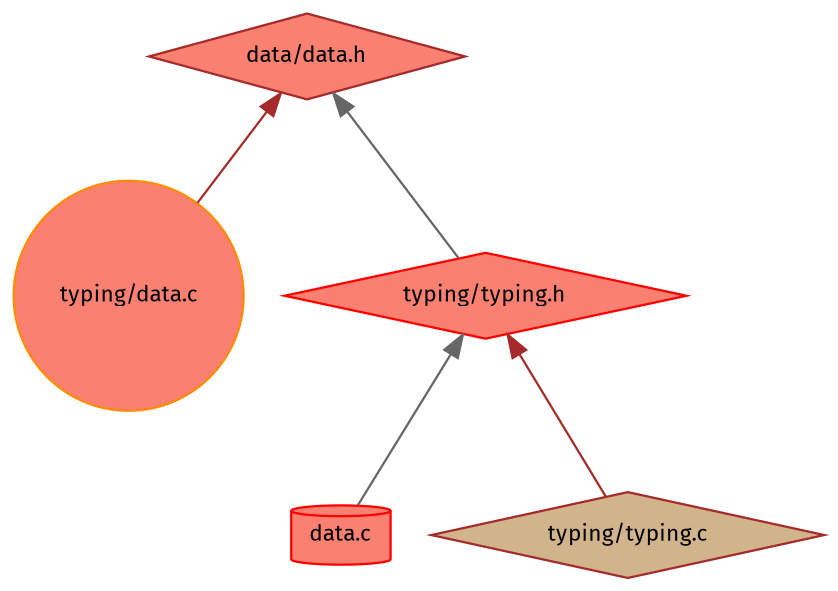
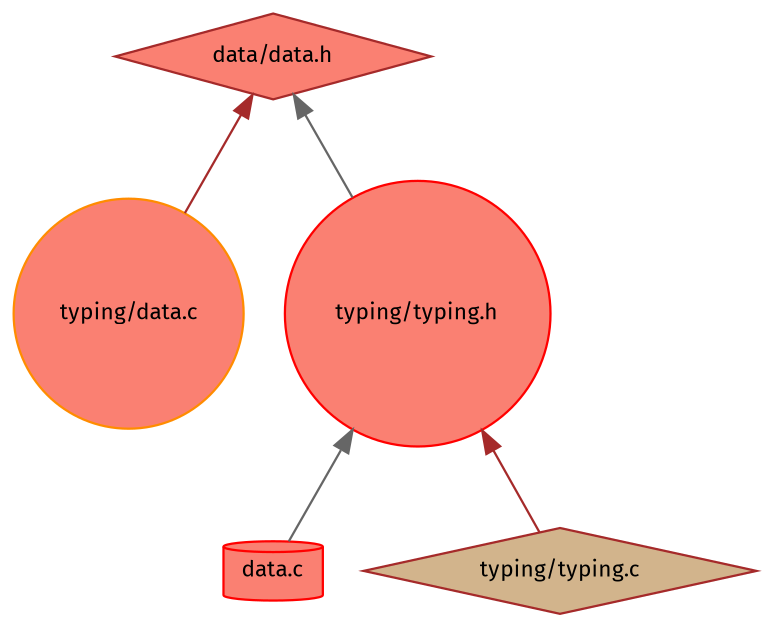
node "typing/typing.h": shape diamond -> circle
